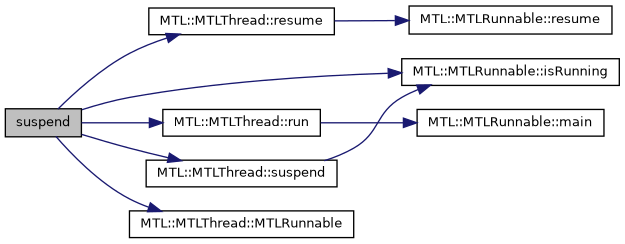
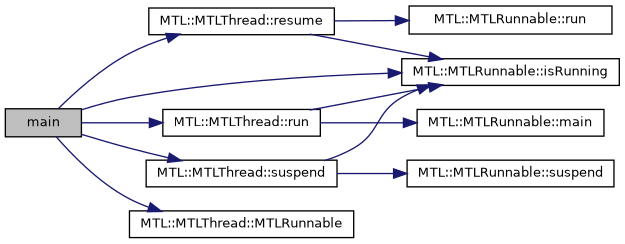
node "MTL::MTLRunnable::resume": label "MTL::MTLRunnable::resume" -> "MTL::MTLRunnable::run"
edge "MTL::MTLThread::resume" -> "MTL::MTLRunnable::isRunning": added
edge "MTL::MTLThread::run" -> "MTL::MTLRunnable::isRunning": added
node "suspend": label "suspend" -> "main"
node "MTL::MTLRunnable::suspend": added
